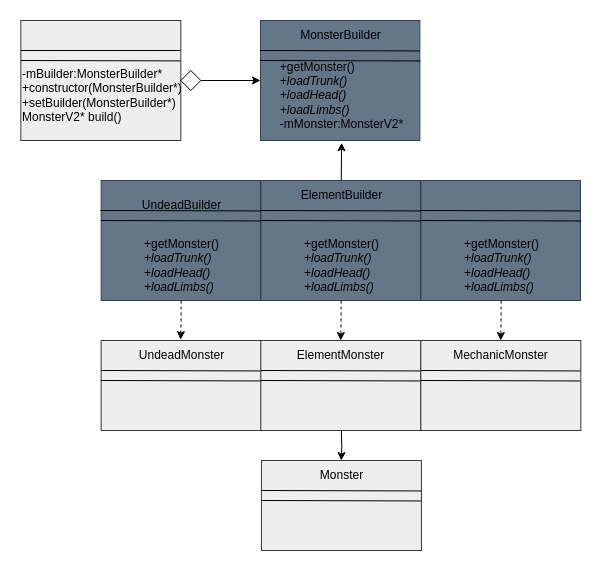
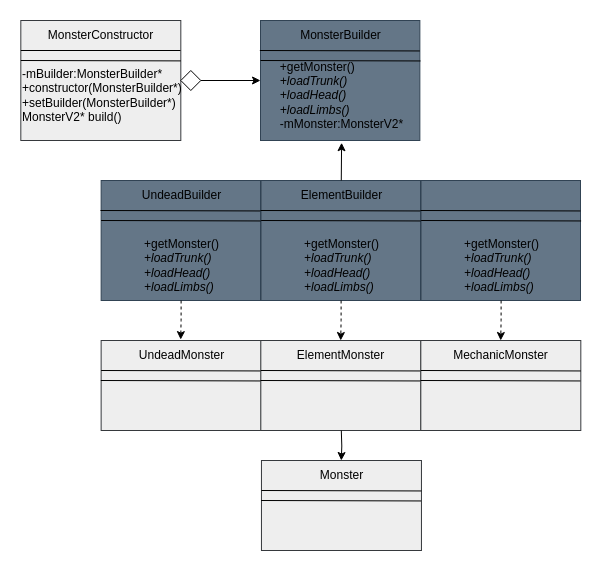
node "MonsterConstructor": added
node "UndeadBuilder": moved (181, 206) -> (181, 196)
